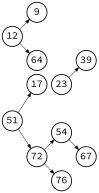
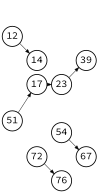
node "9": removed
node "64": label "64" -> "14"
edge "17" -> "23": added
edge "51" -> "72": removed
edge "72" -> "54": removed
